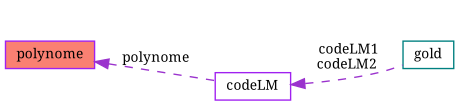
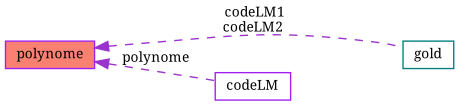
edge "gold" -> "codeLM": now "gold" -> "polynome"
